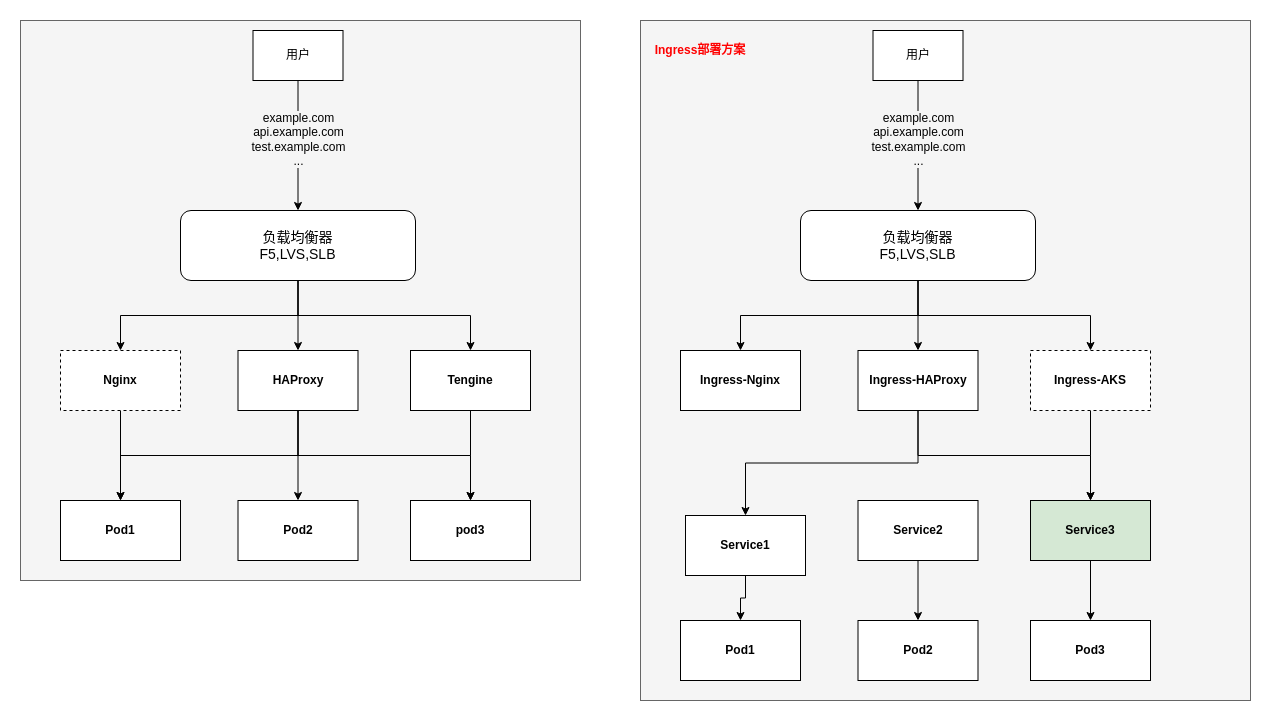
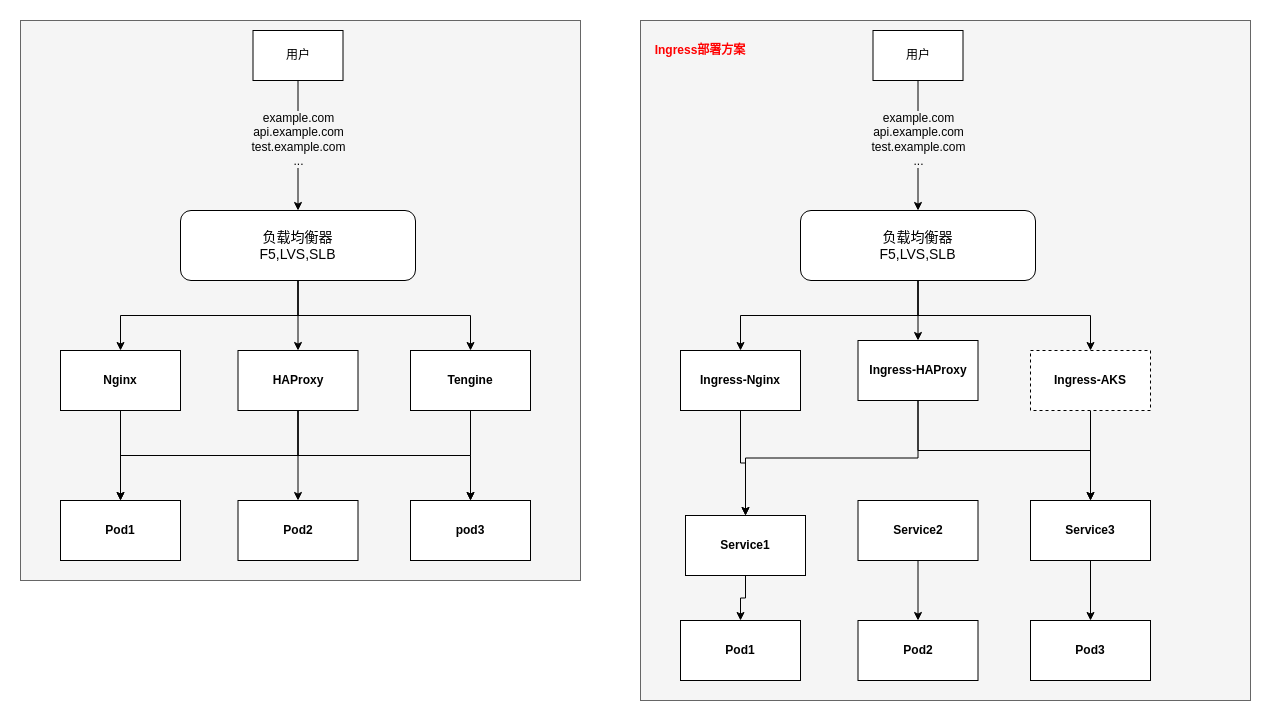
node "Nginx": style dashed -> solid
node "Ingress-HAProxy": moved (918, 381) -> (918, 371)
edge "Ingress-Nginx" -> "Service1": added
node "Service3": fillcolor #d5e8d4 -> #ffffff
